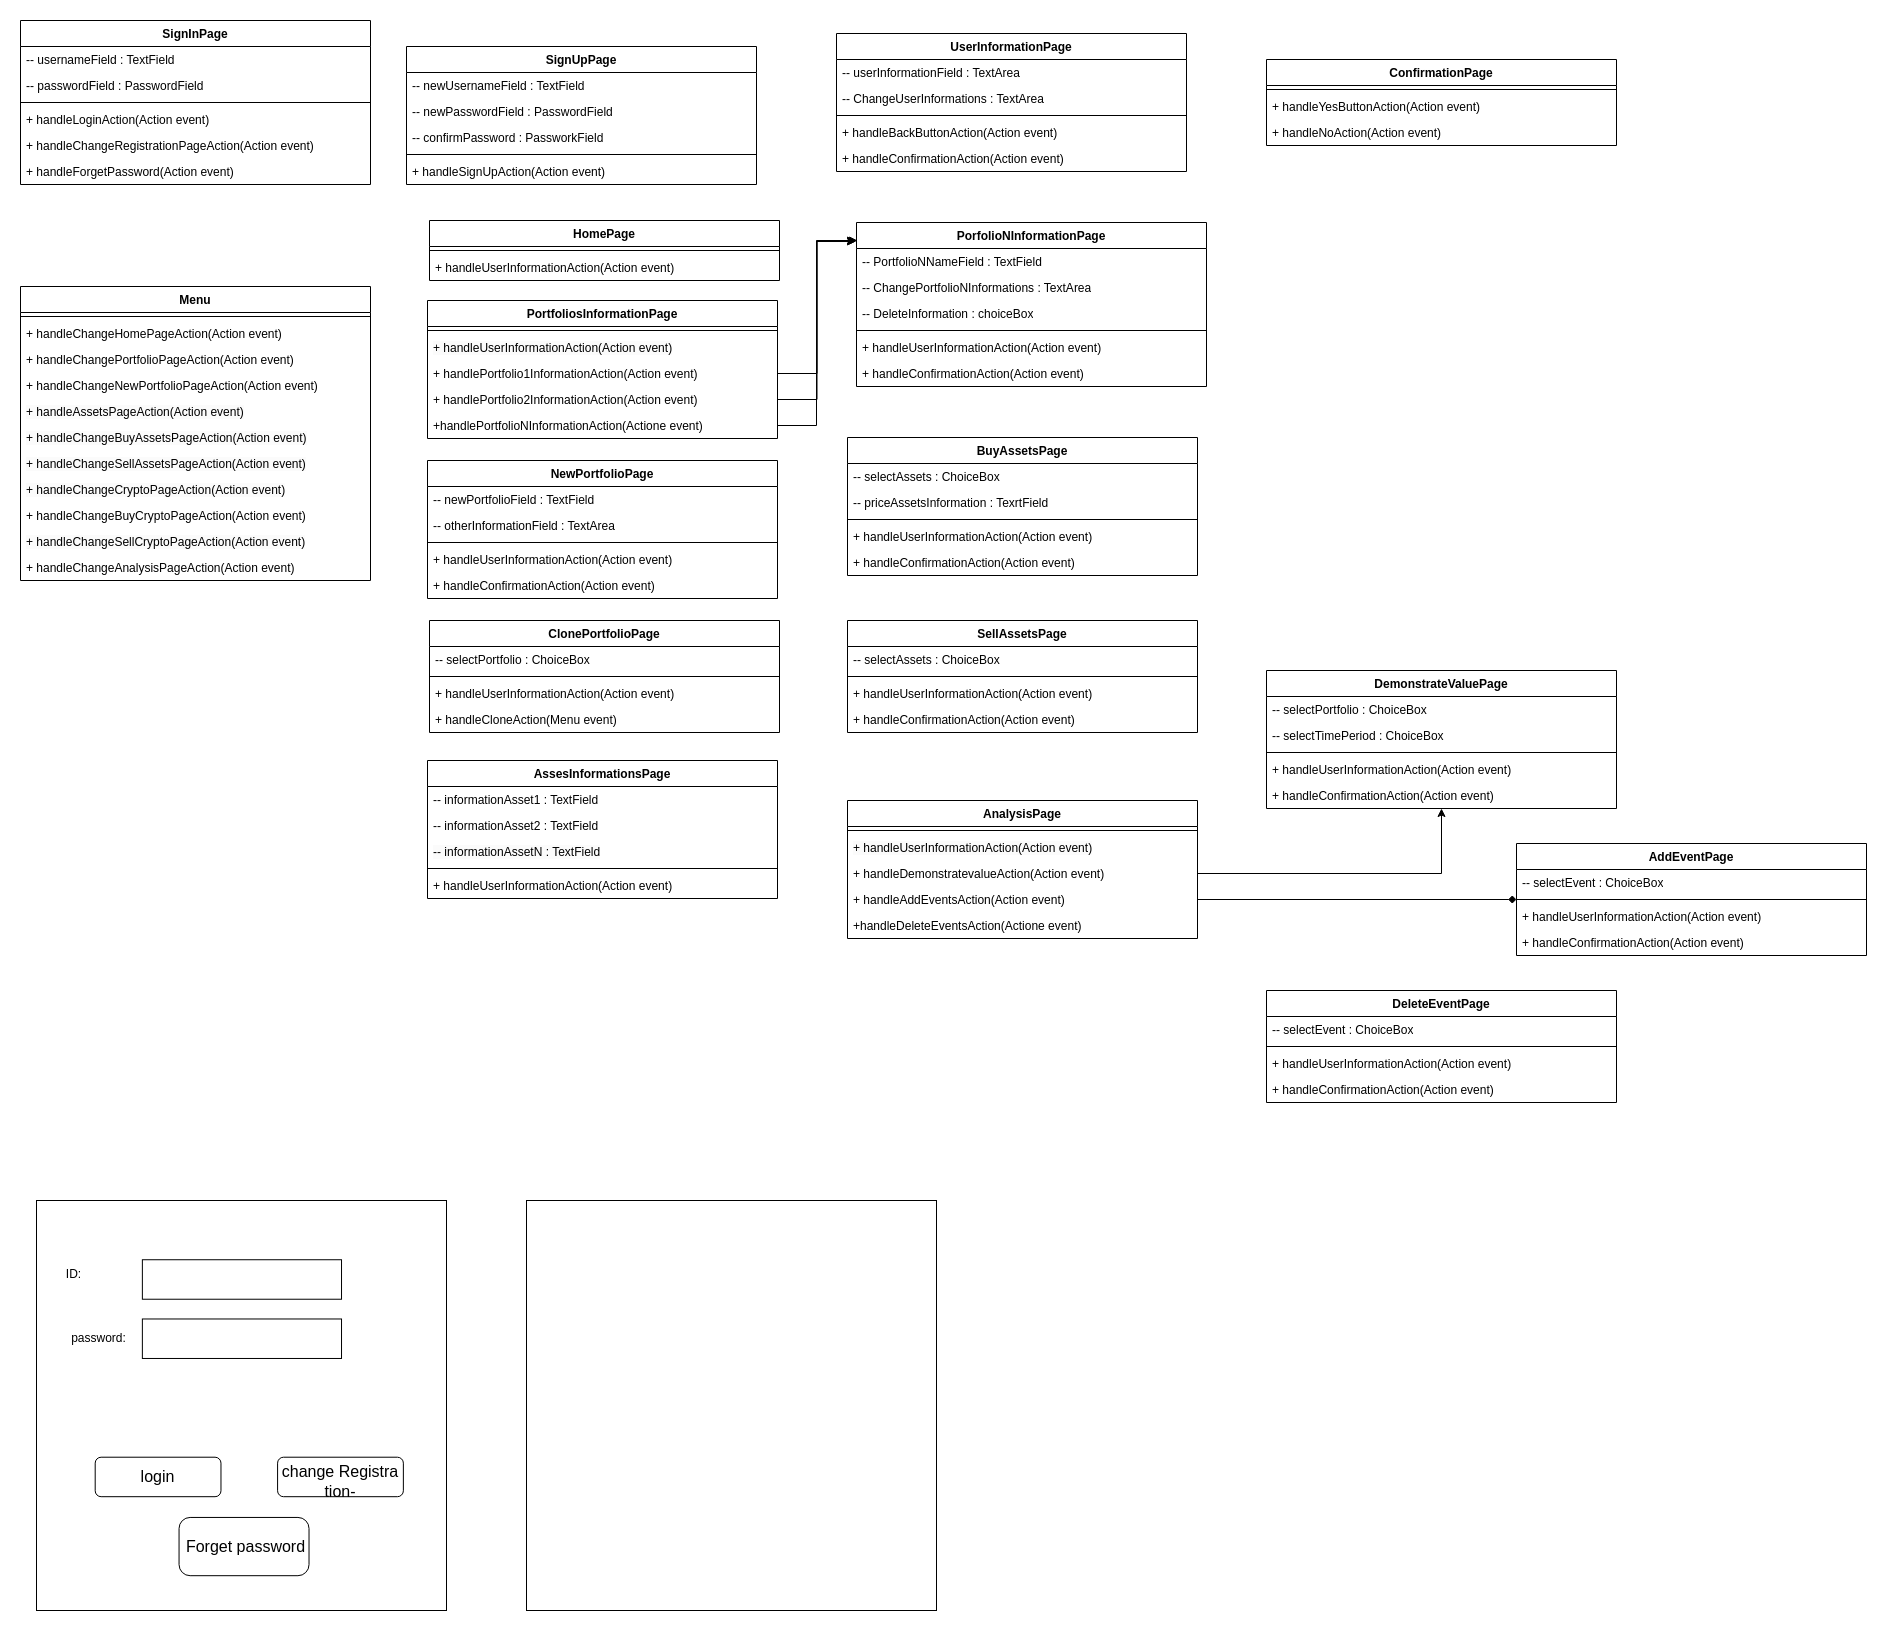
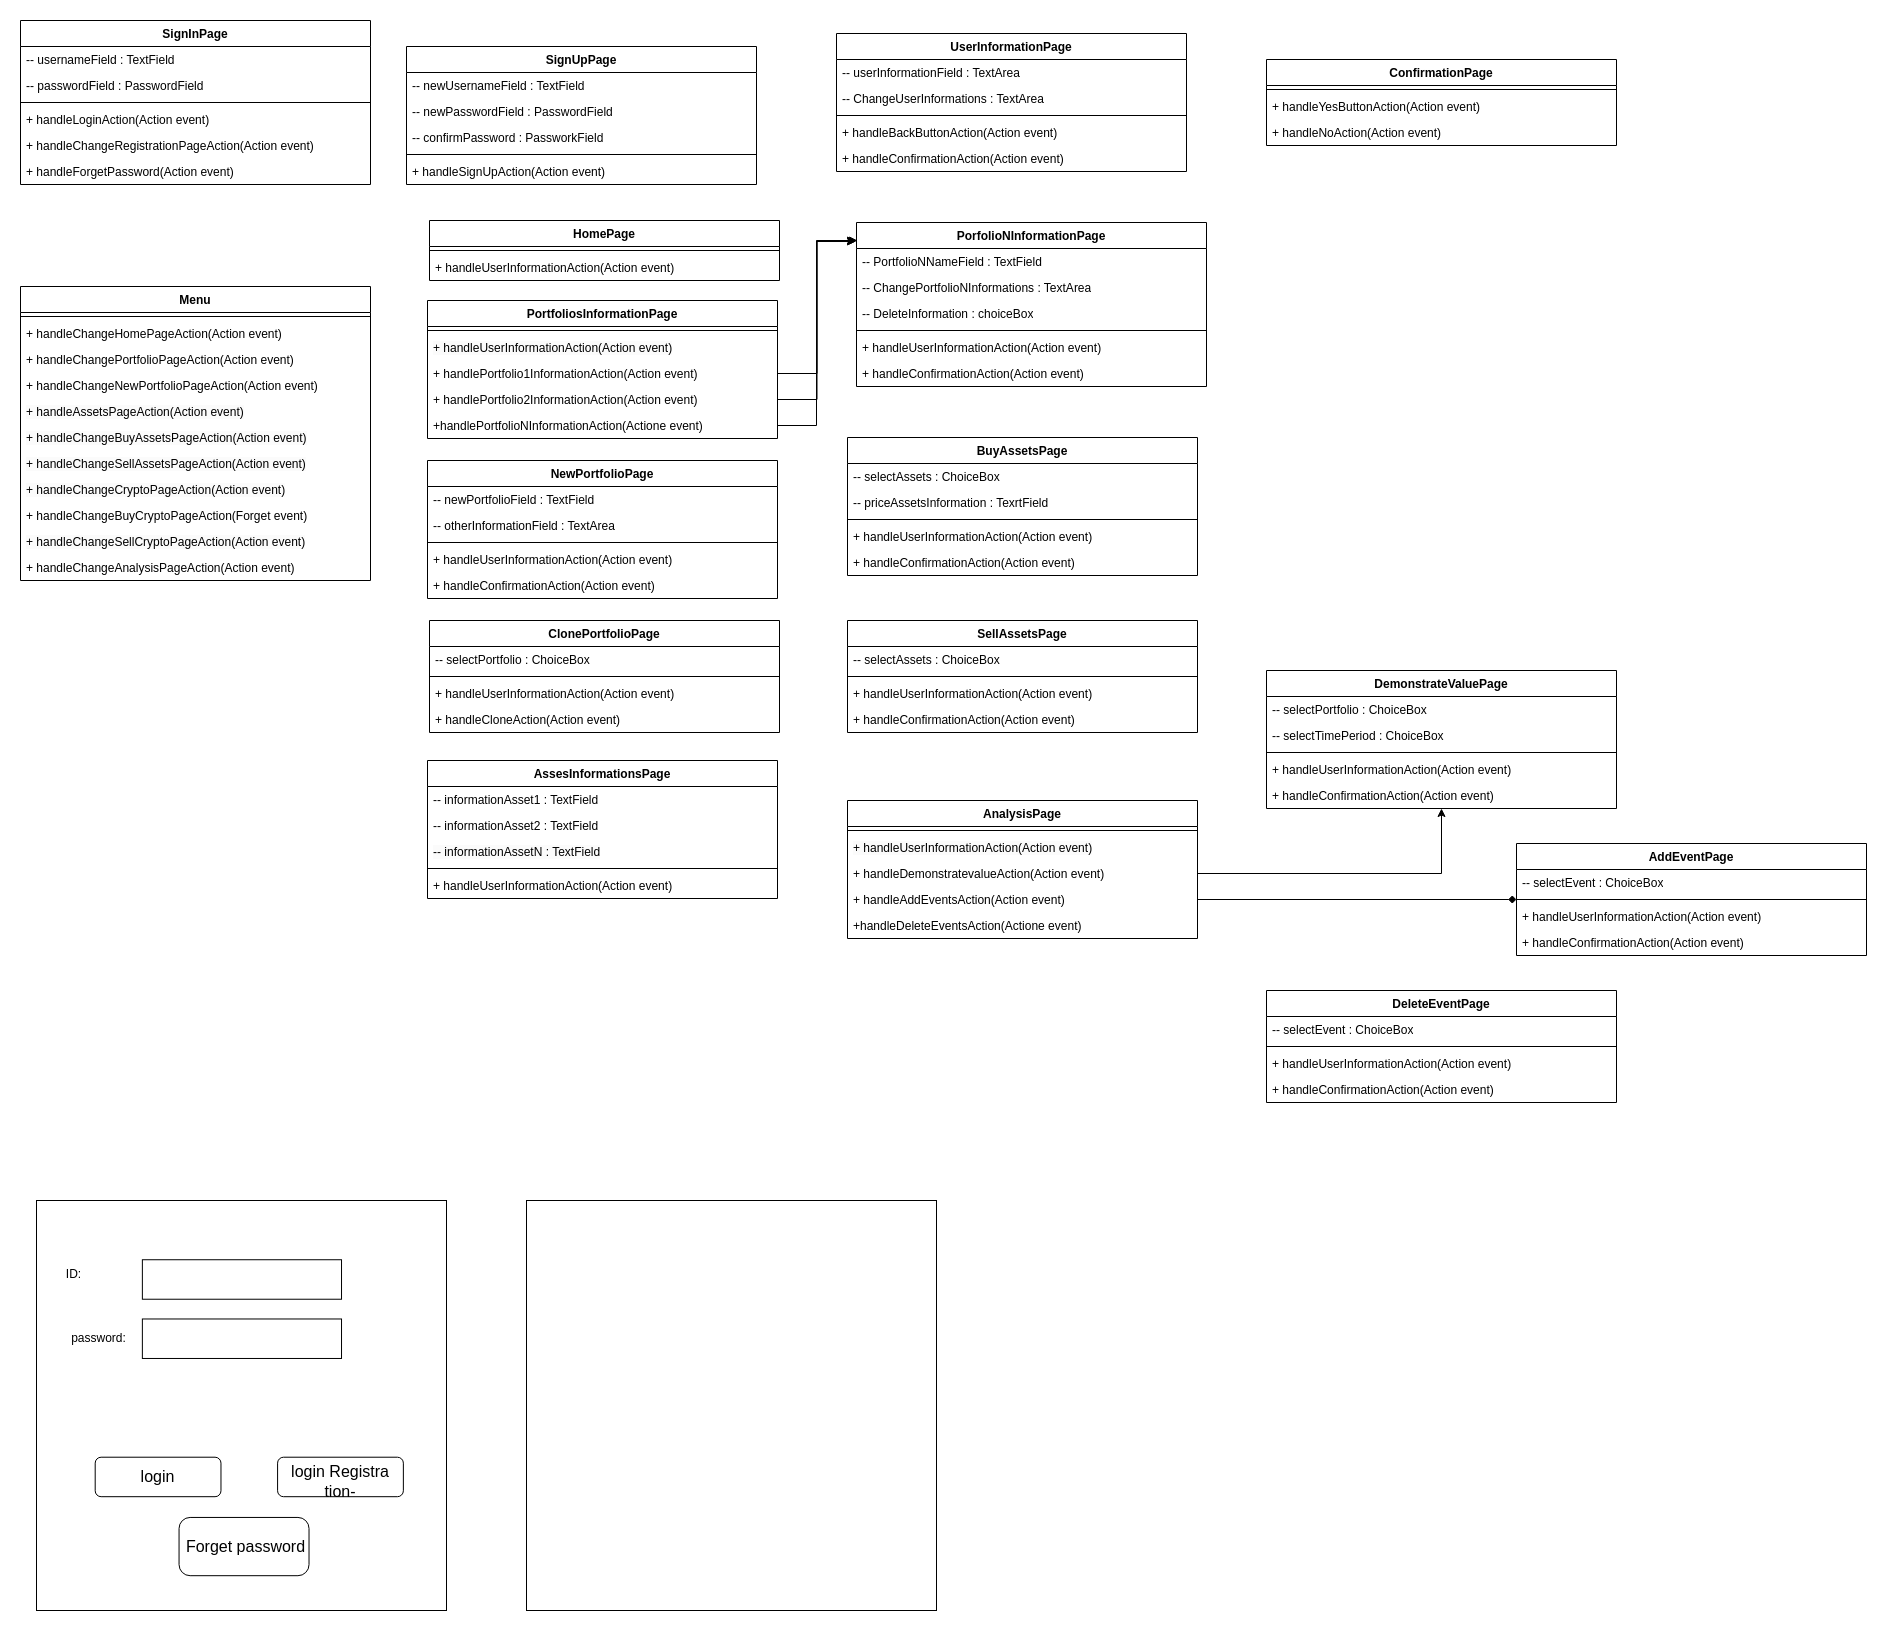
node "+ handleChangeBuyCryptoPageAction(Action event)": label "+ handleChangeBuyCryptoPageAction(Action event)" -> "+ handleChangeBuyCryptoPageAction(Forget event)"
node "+ handleCloneAction(Menu event)": label "+ handleCloneAction(Menu event)" -> "+ handleCloneAction(Action event)"
node "change Registra tion-": label "change Registra tion-" -> "login Registra tion-"
